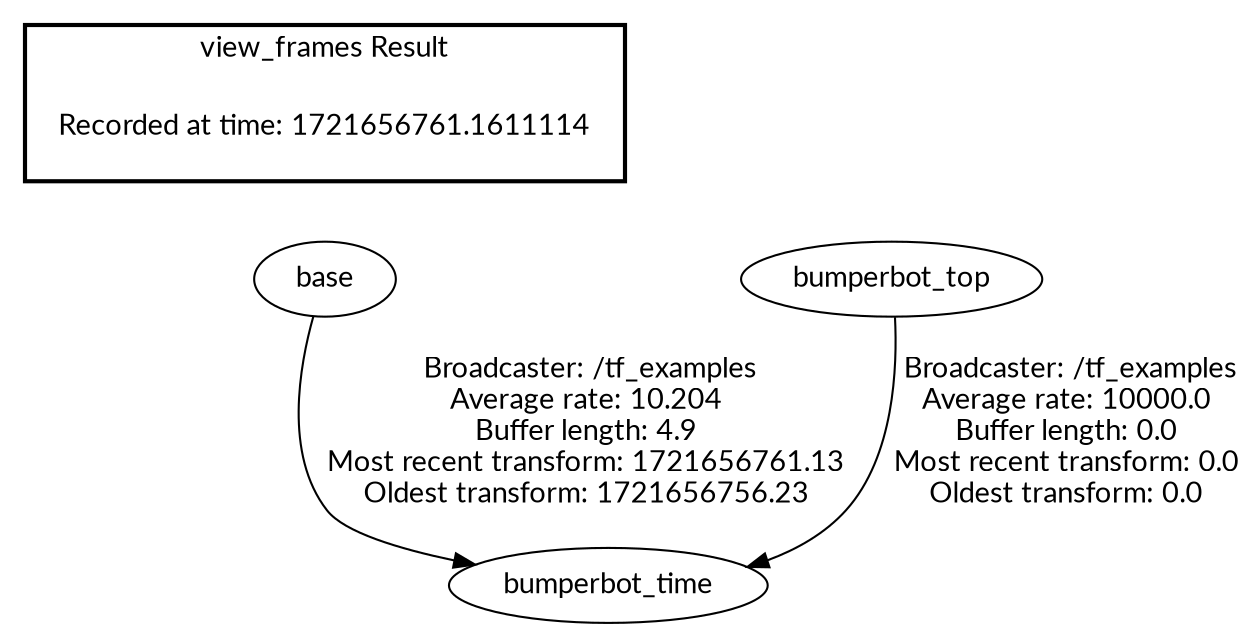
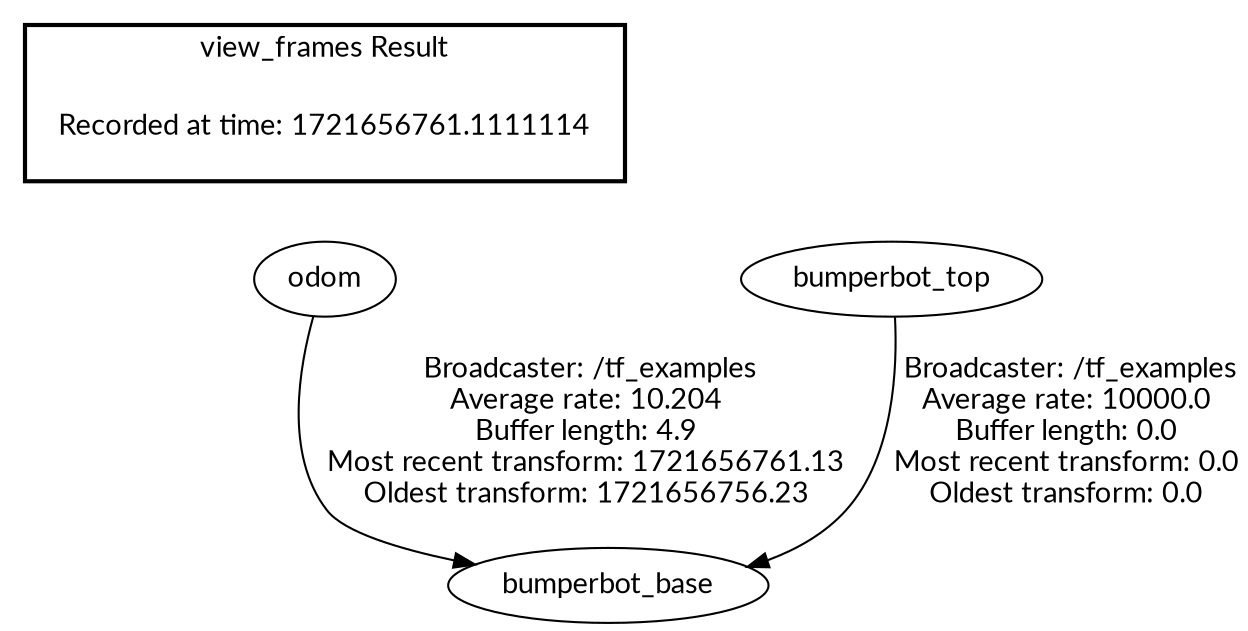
node "Recorded at time: 1721656761.1611114": label "Recorded at time: 1721656761.1611114" -> "Recorded at time: 1721656761.1111114"
node "base": label "base" -> "odom"
node "bumperbot_time": label "bumperbot_time" -> "bumperbot_base"
